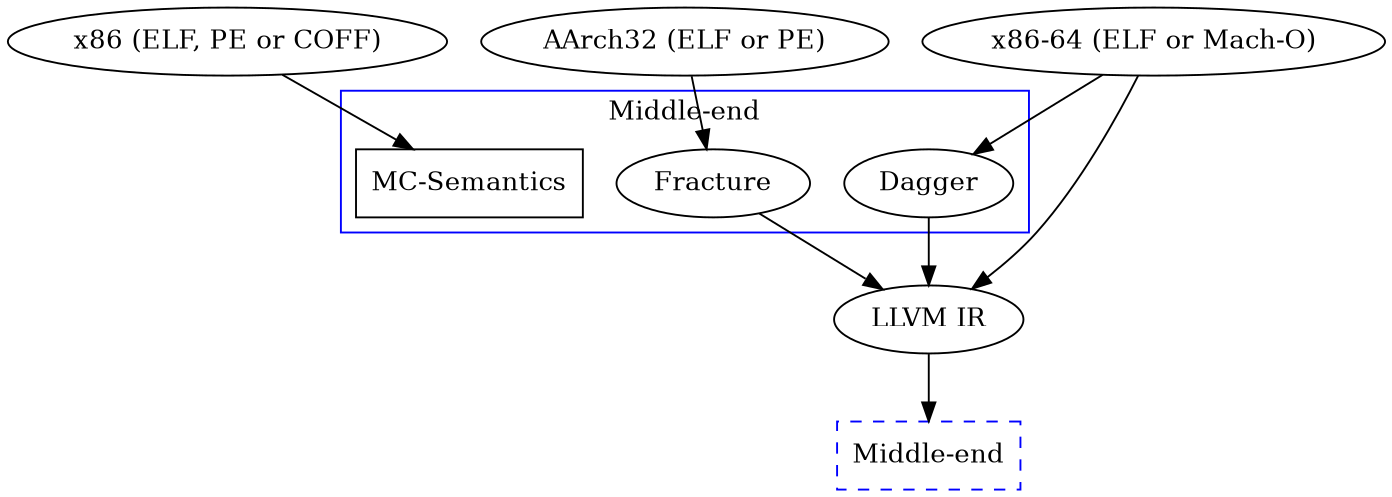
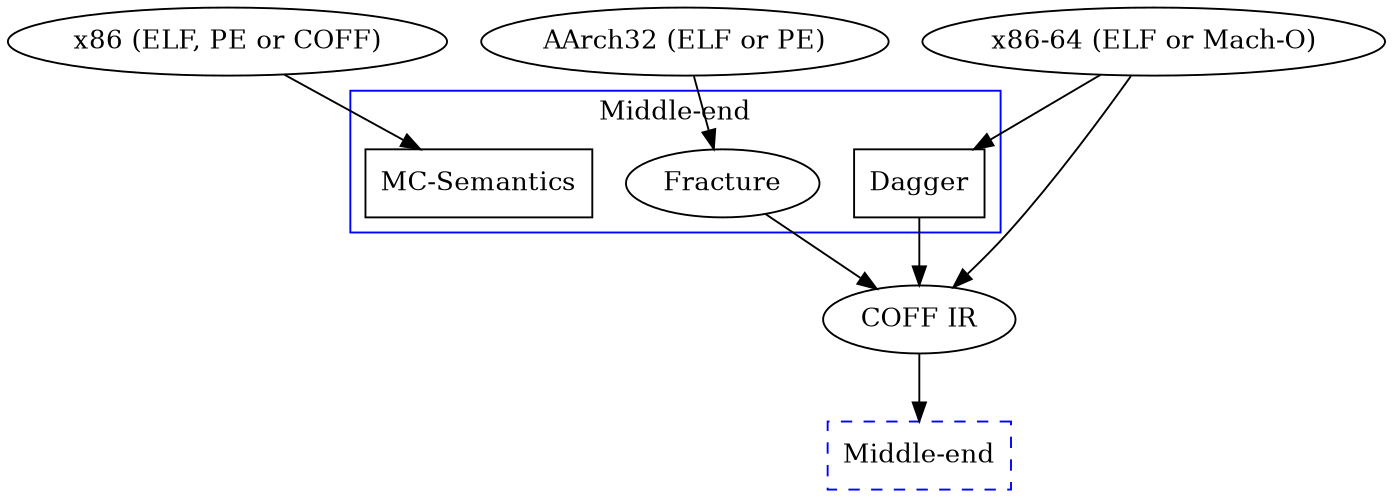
node "Dagger": shape ellipse -> box
node "LLVM IR": label "LLVM IR" -> "COFF IR"
